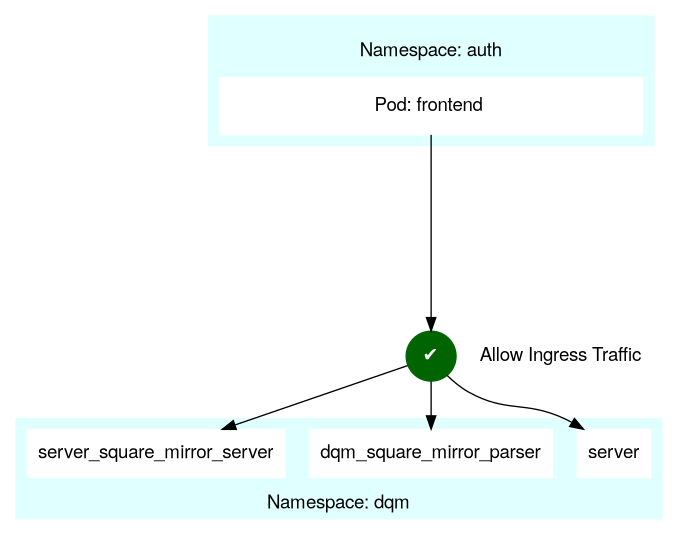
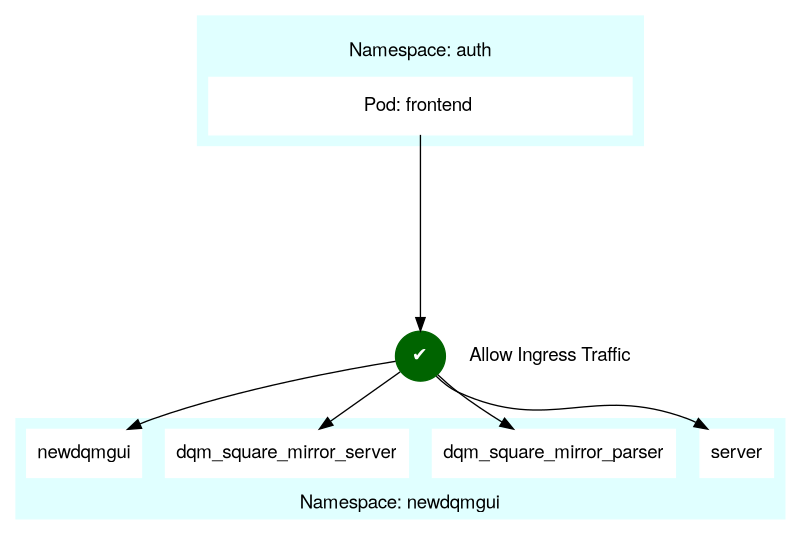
node "newdqmgui": added
node "server_square_mirror_server": label "server_square_mirror_server" -> "dqm_square_mirror_server"
cluster "Namespace: dqm": label "Namespace: dqm" -> "Namespace: newdqmgui"
